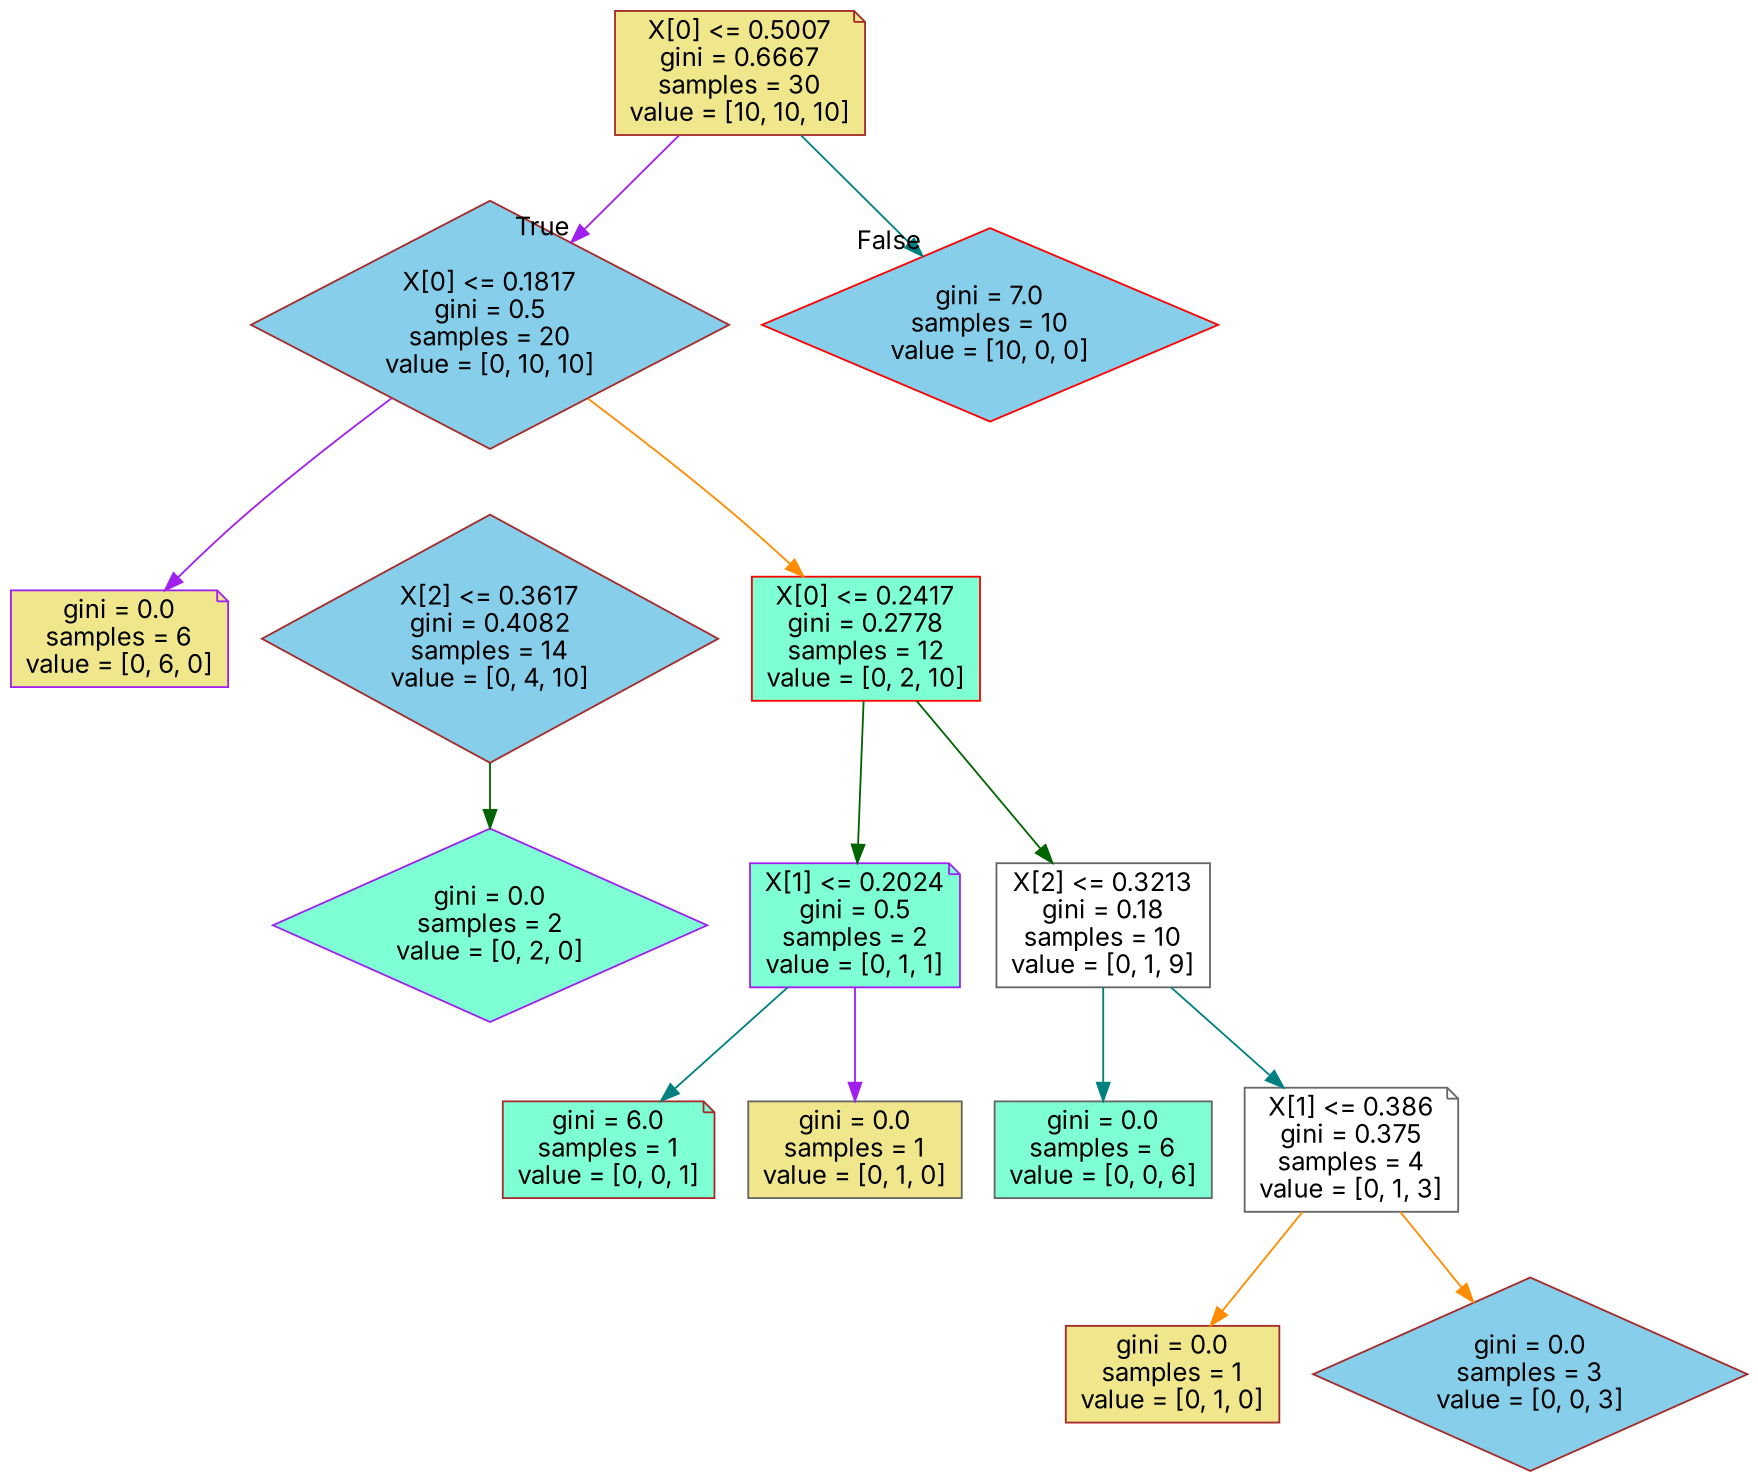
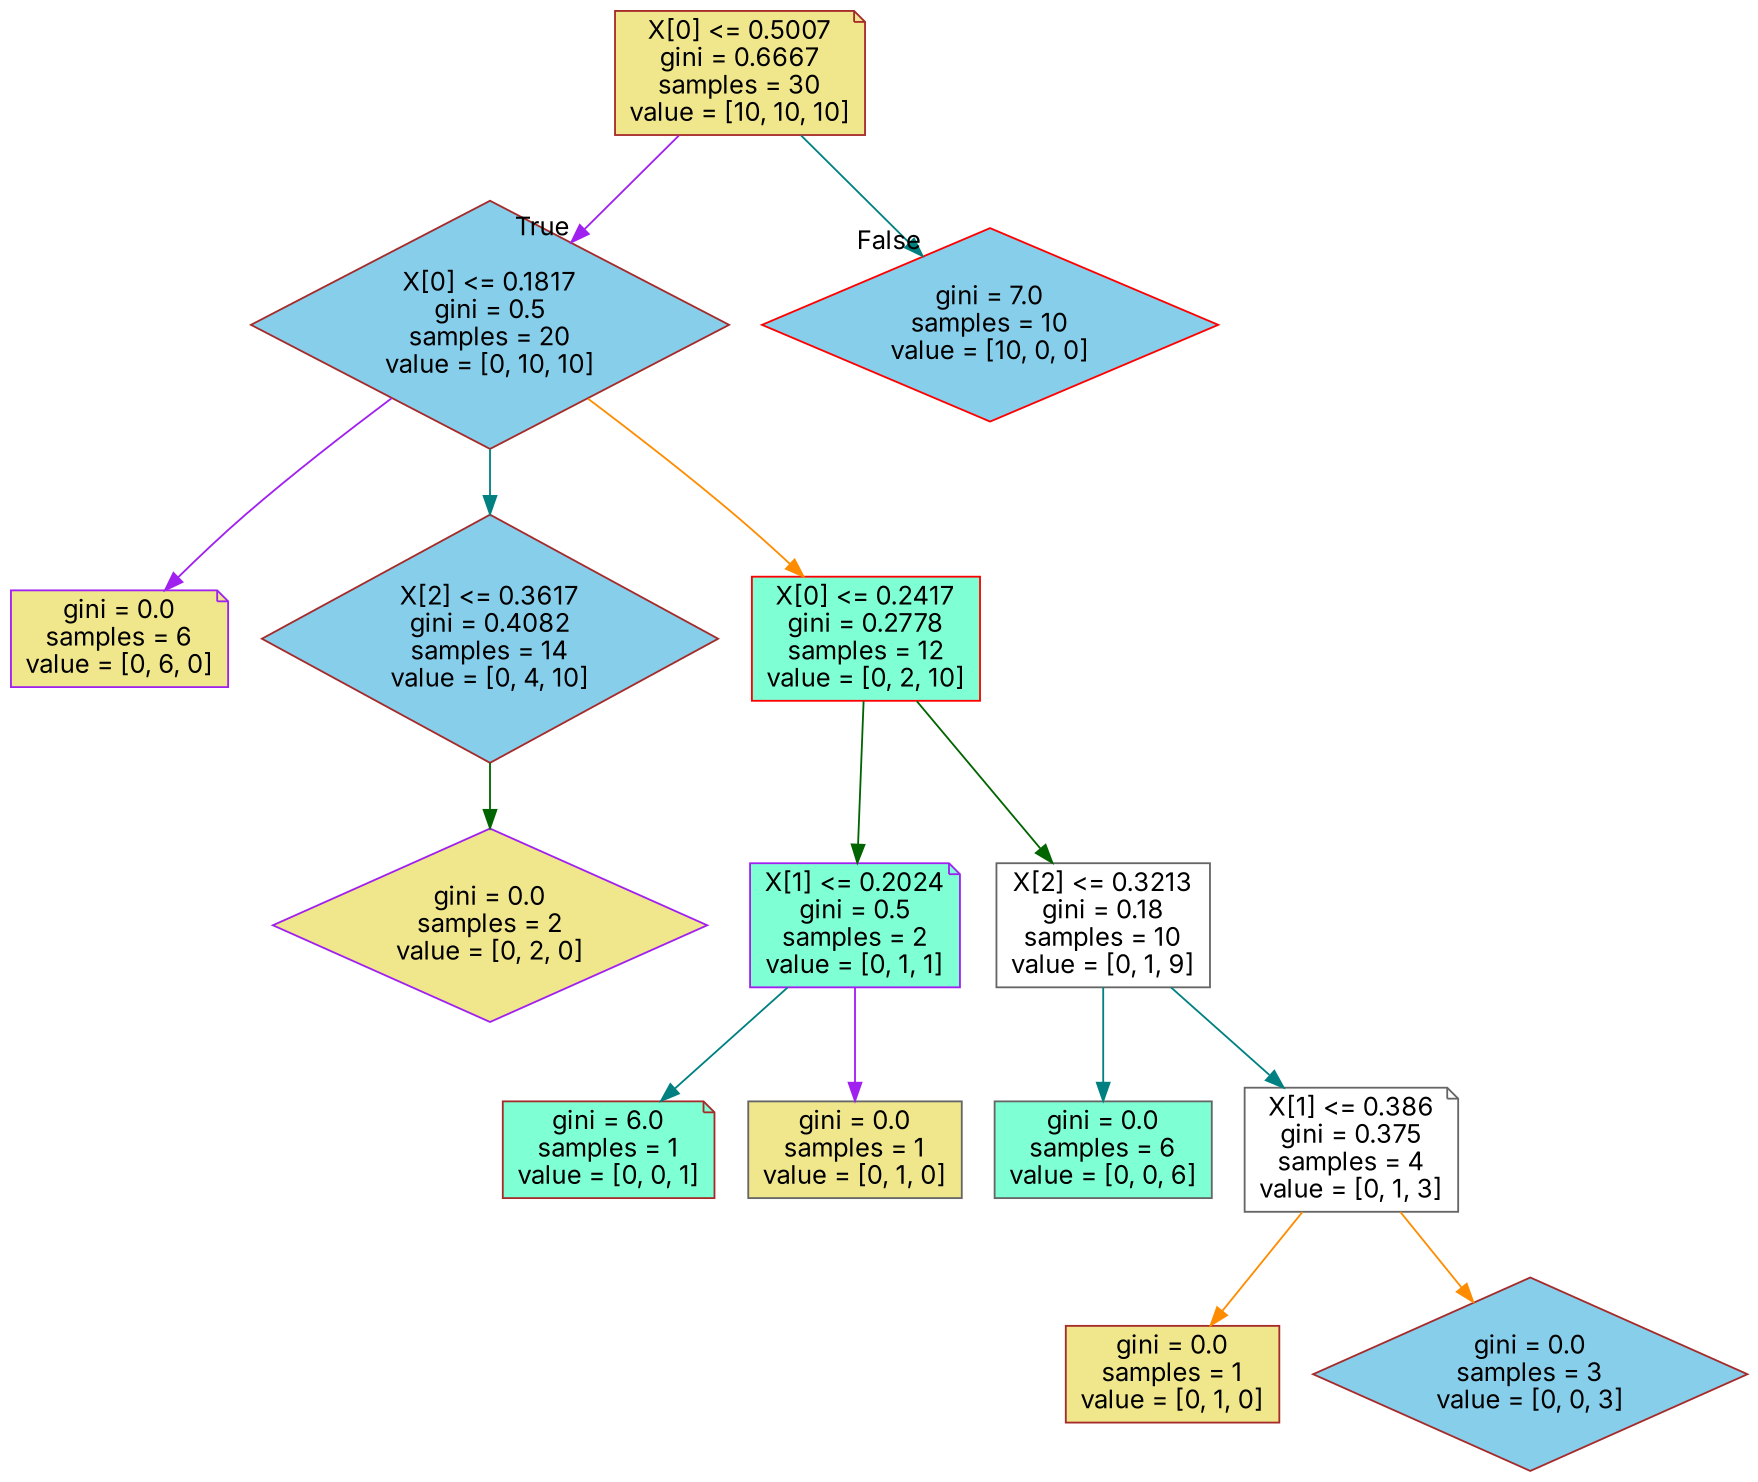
edge "X[0] <= 0.1817 gini = 0.5 samples = 20 value = [0, 10, 10]" -> "X[2] <= 0.3617 gini = 0.4082 samples = 14 value = [0, 4, 10]": added
node "gini = 0.0 samples = 2 value = [0, 2, 0]": fillcolor aquamarine -> khaki
